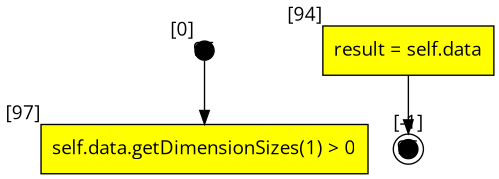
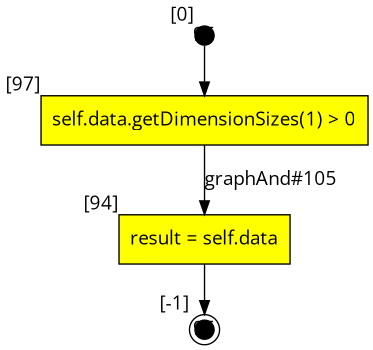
edge "self.data.getDimensionSizes(1) > 0 [97]" -> "result = self.data [94]": added, label "graphAnd#105"
